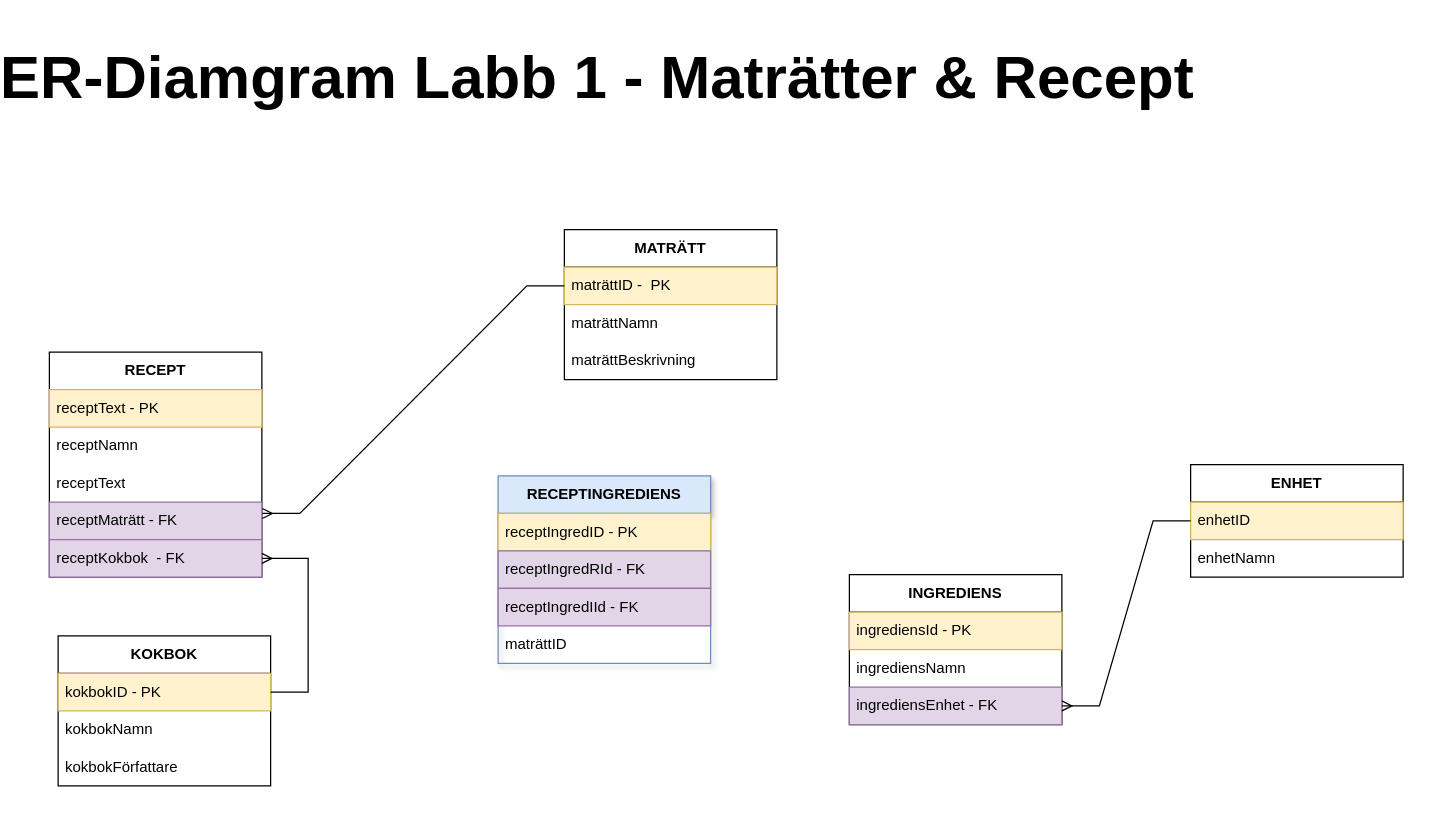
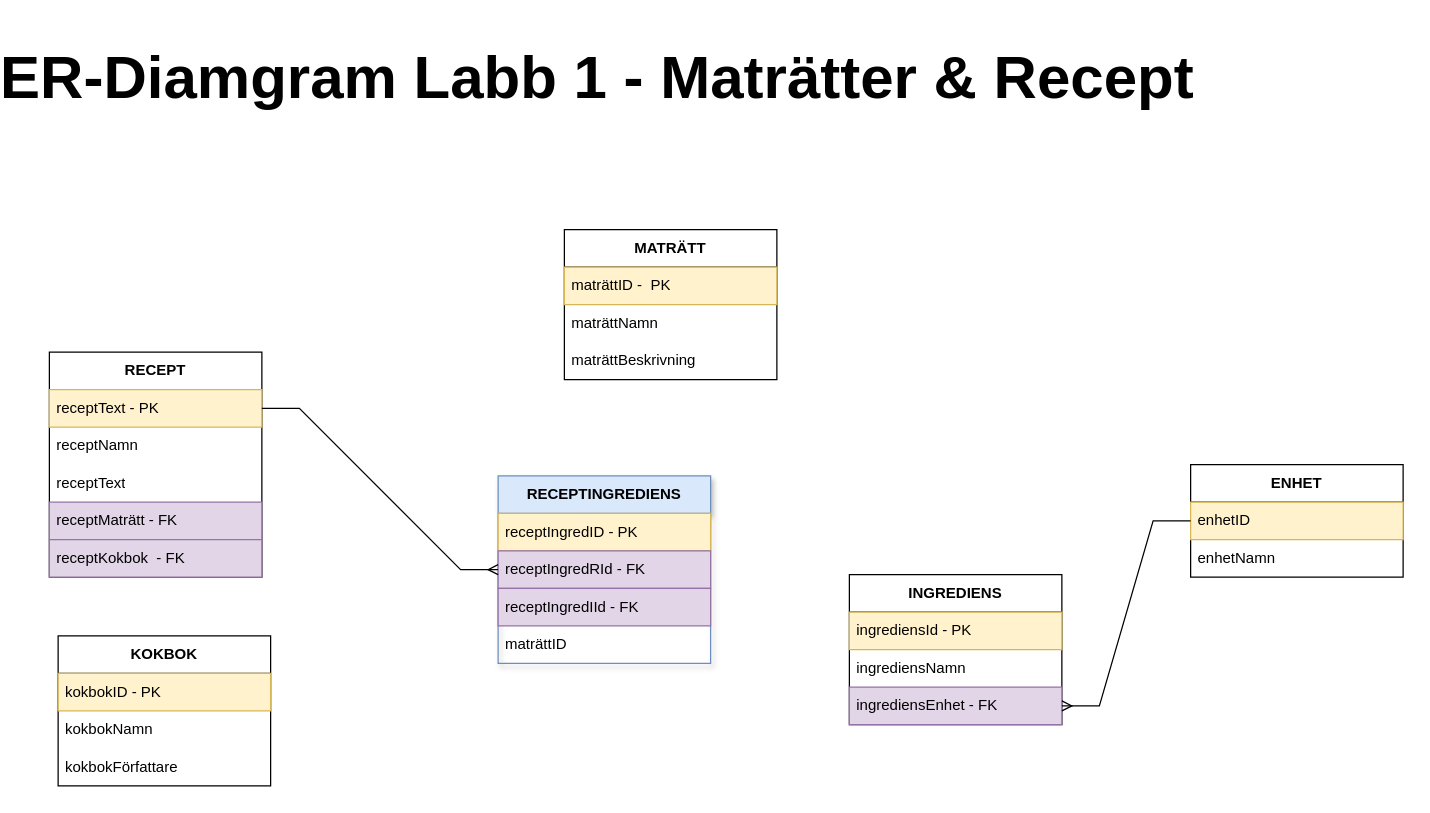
edge "maträttID - PK" -> "receptMaträtt - FK": removed
edge "receptText - PK" -> "receptIngredRId - FK": added
edge "kokbokID - PK" -> "receptKokbok - FK": removed
